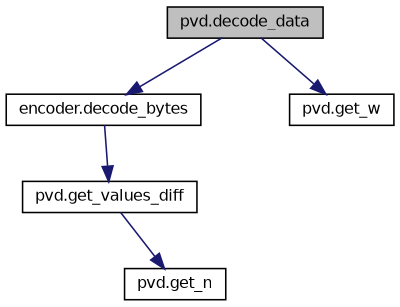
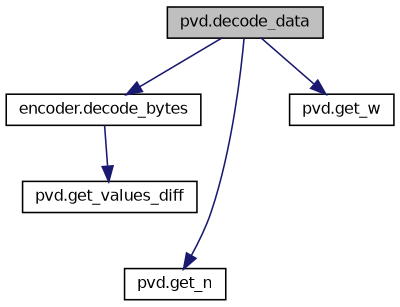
edge "pvd.get_values_diff" -> "pvd.get_n": now "pvd.decode_data" -> "pvd.get_n"
